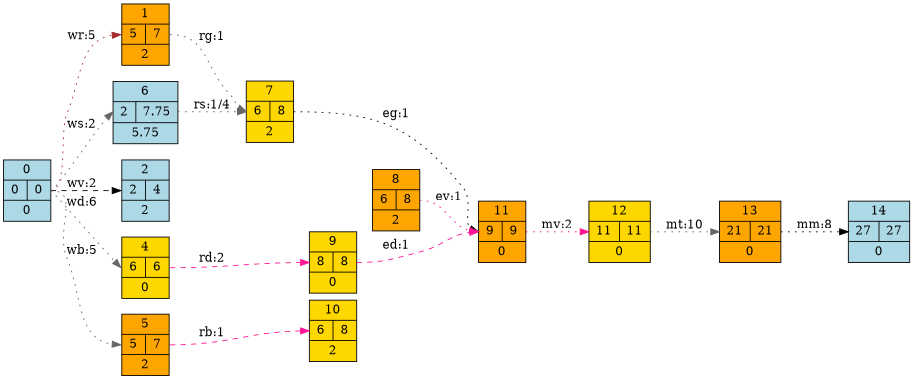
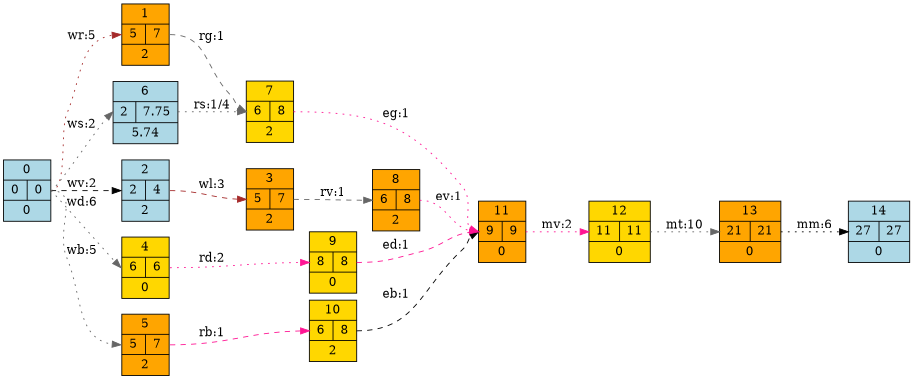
edge "1" -> "7": style dotted -> dashed
node "6": text "5.75" -> "5.74"
edge "7" -> "11": color black -> deeppink
node "3": added
edge "13" -> "14": label "mm:8" -> "mm:6"
edge "4" -> "9": style dashed -> dotted
edge "10" -> "11": added, label "eb:1"
